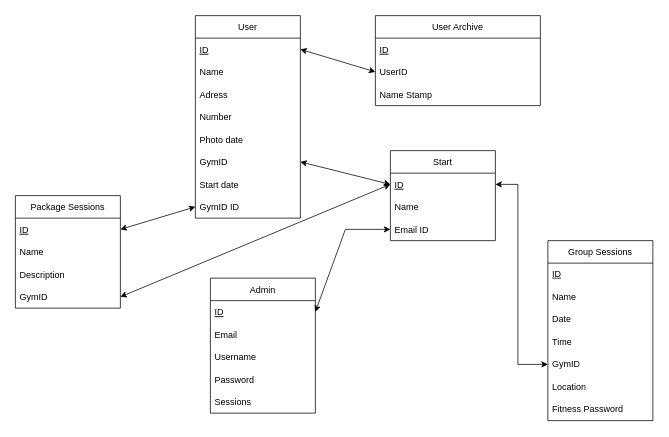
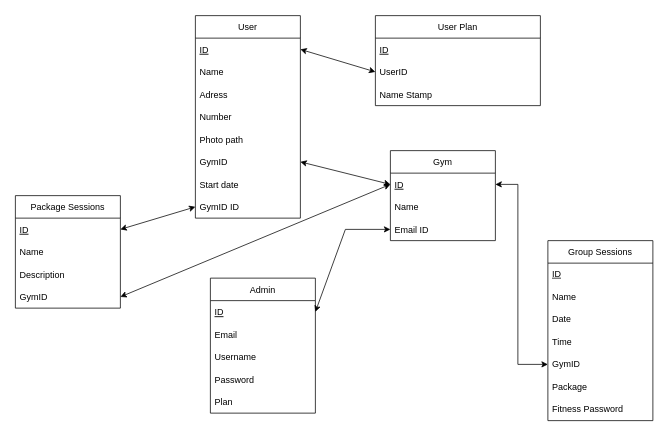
node "User Archive": label "User Archive" -> "User Plan"
node "Photo date": label "Photo date" -> "Photo path"
node "Start": label "Start" -> "Gym"
node "Location": label "Location" -> "Package"
node "Sessions": label "Sessions" -> "Plan"
